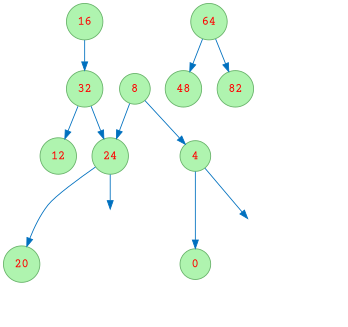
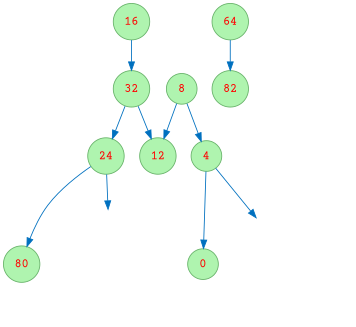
node "48": removed
edge "8" -> "24": now "8" -> "12"
node "20": label "20" -> "80"
